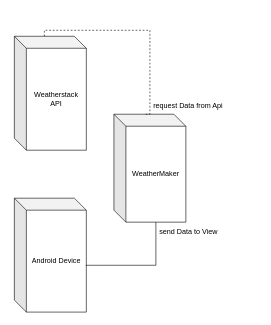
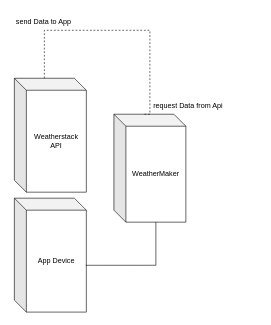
node "send Data to App": added
node "Weatherstack API": moved (50, 93) -> (50, 135)
node "send Data to View": removed
node "Android Device": label "Android Device" -> "App Device"
